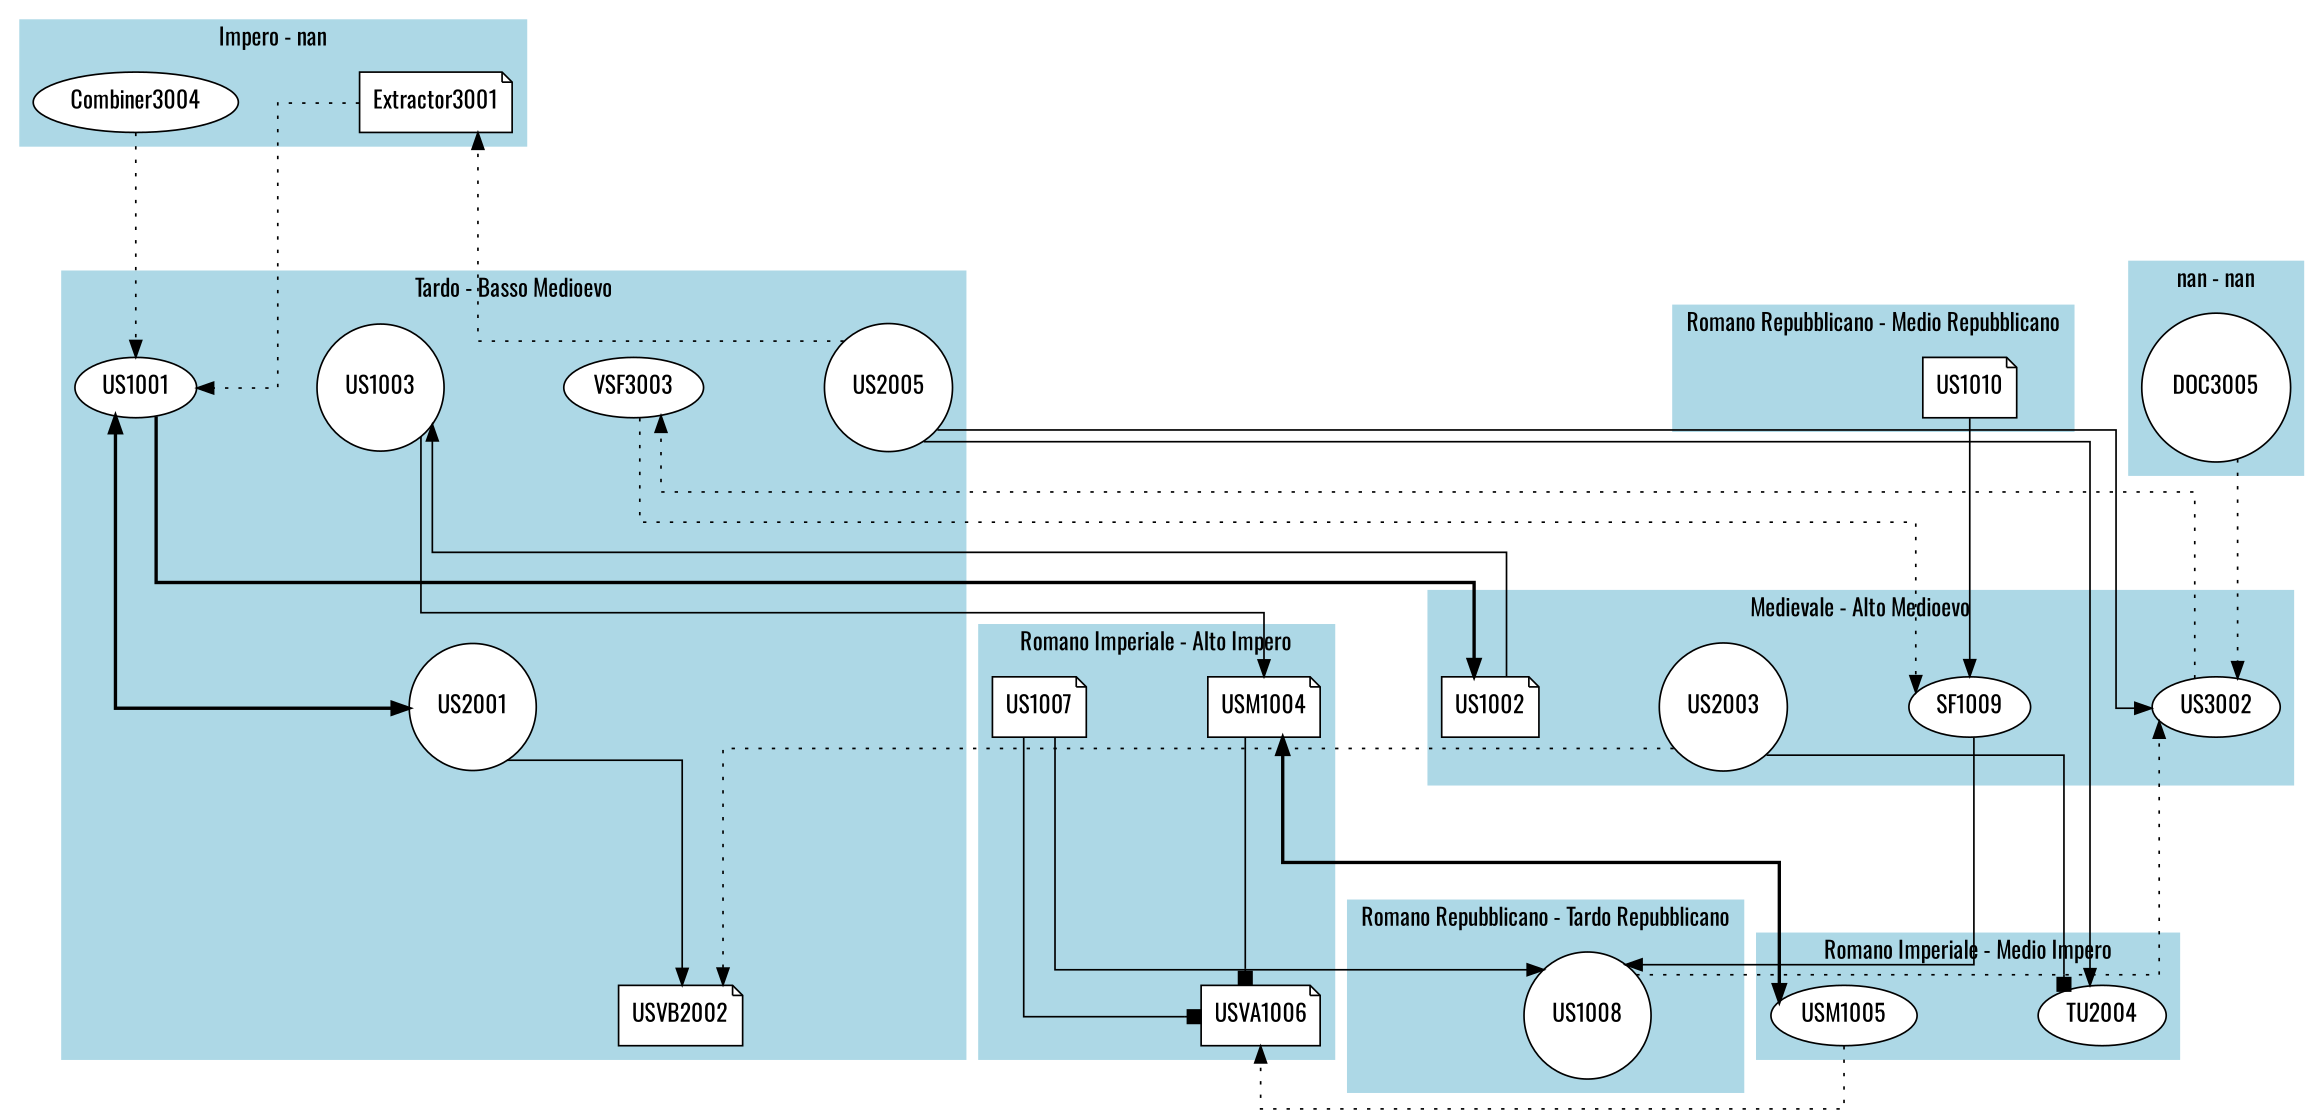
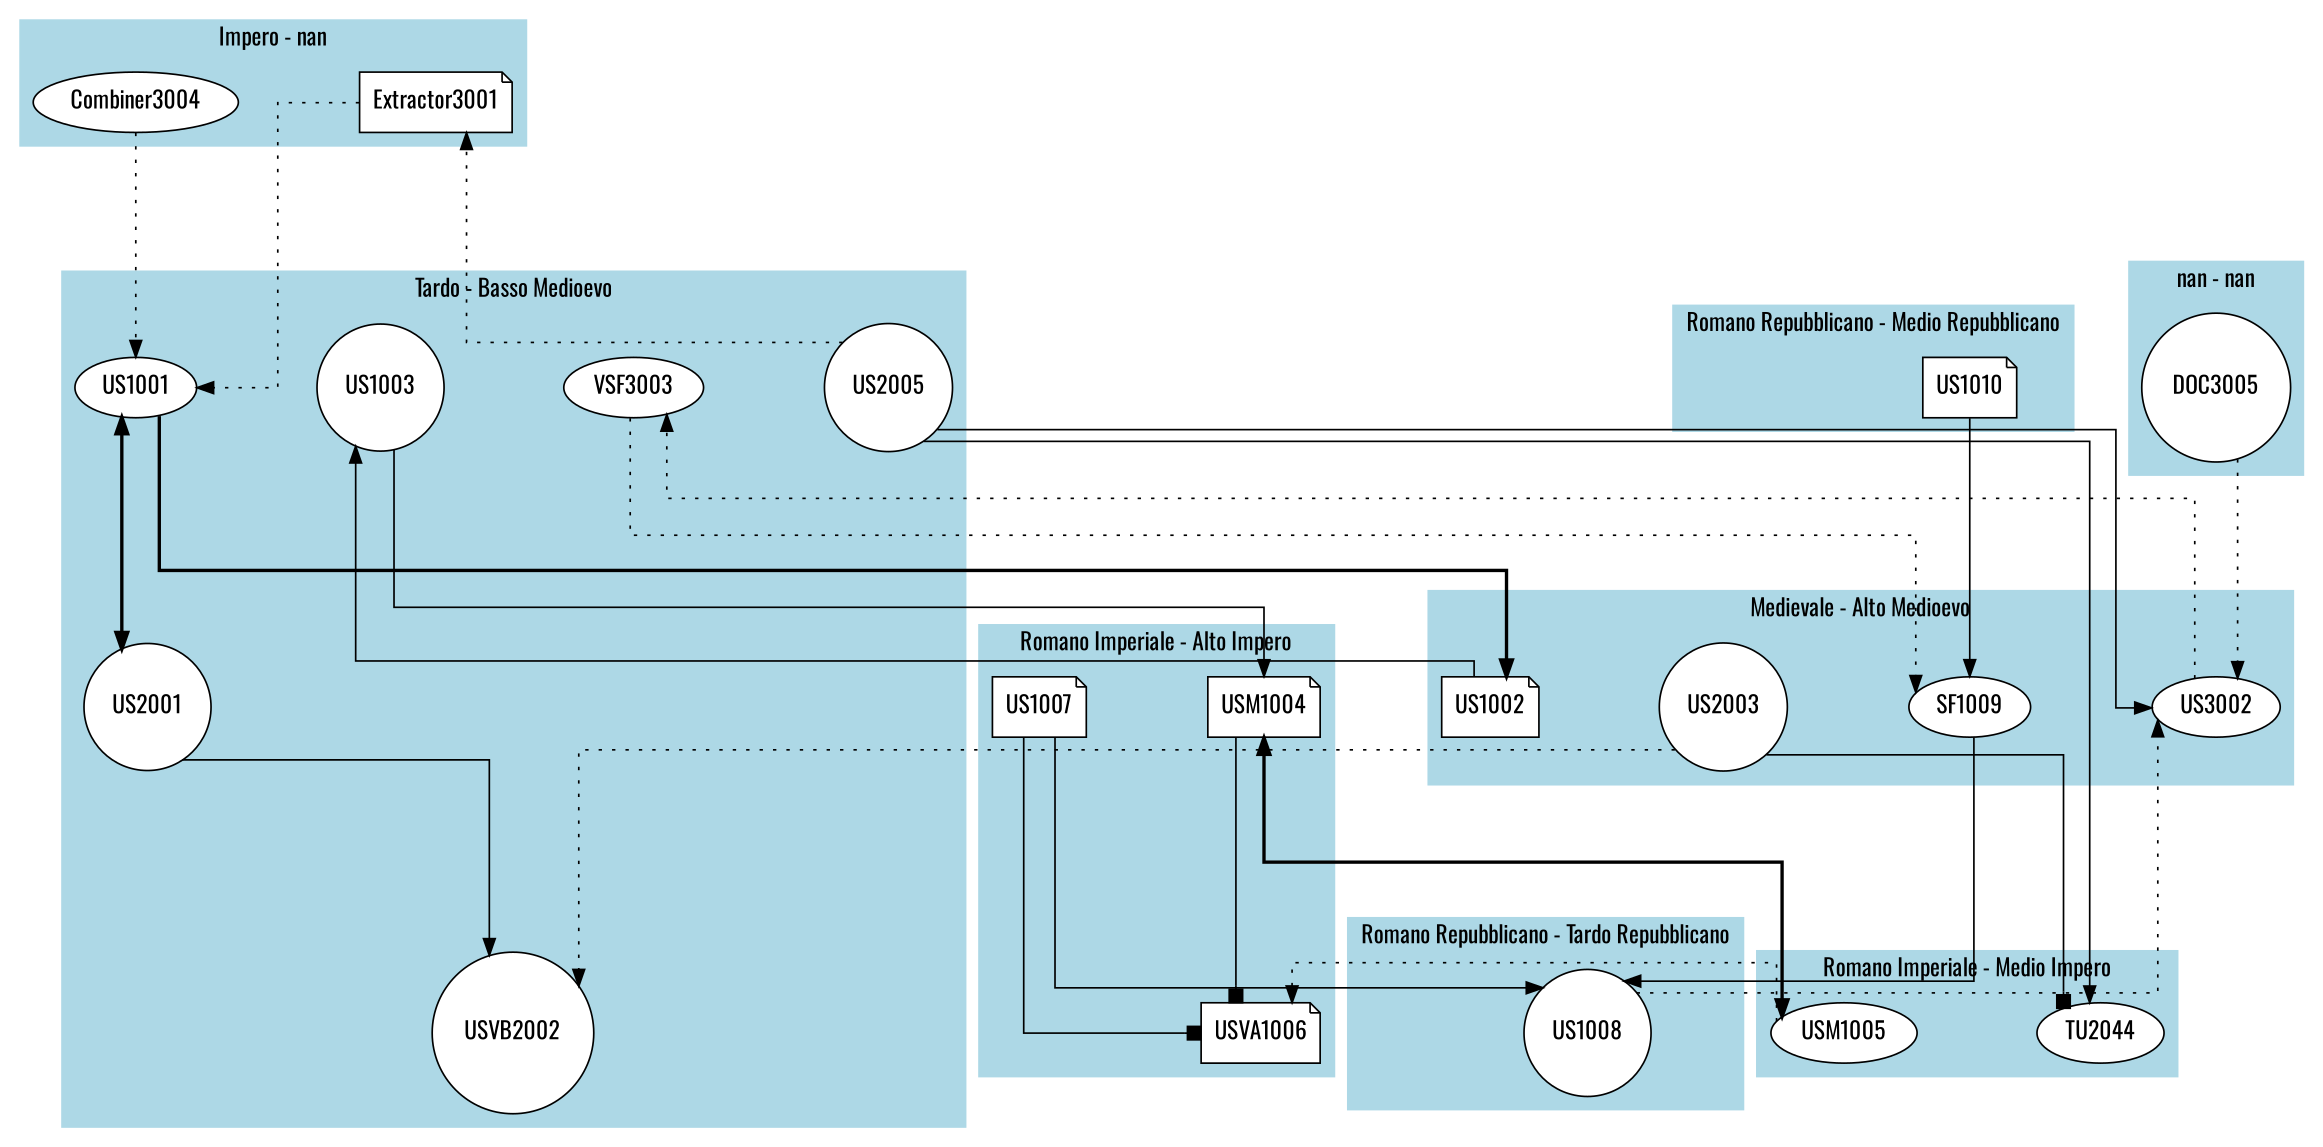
node "USVB2002": shape note -> circle
node "TU2004": label "TU2004" -> "TU2044"
